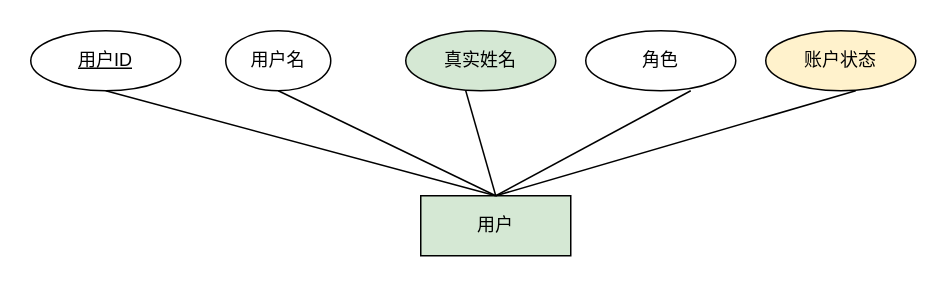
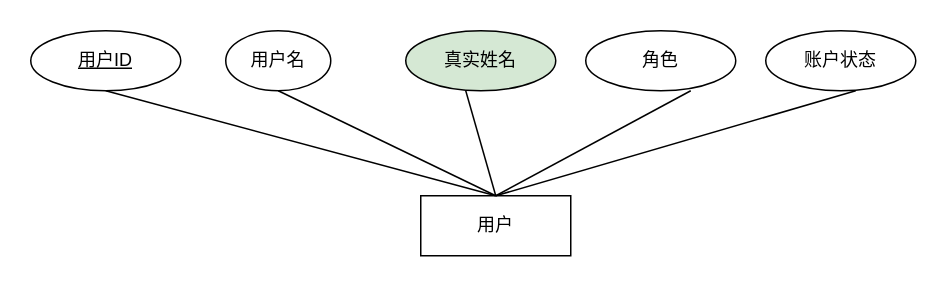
node "账户状态": fillcolor #fff2cc -> #ffffff
node "用户": fillcolor #d5e8d4 -> #ffffff
